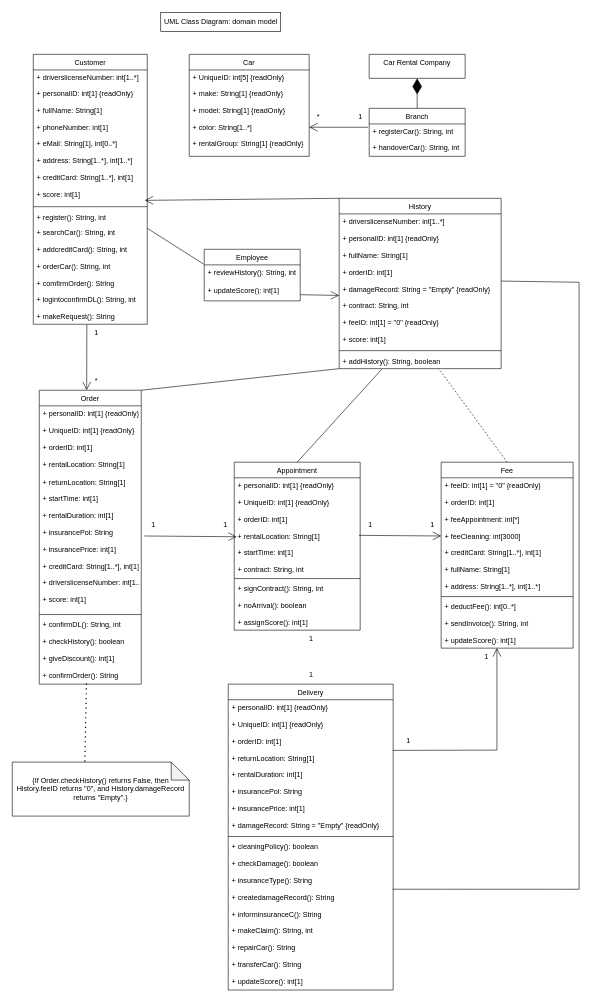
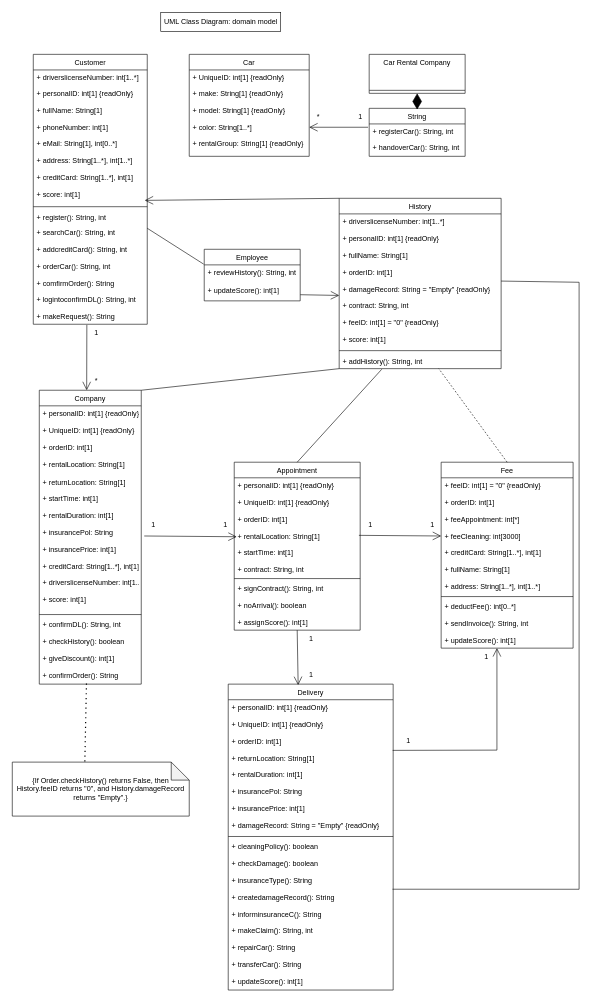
node "Car Rental Company": size 96x24 -> 96x39
node "+ UniqueID: int[5] {readOnly}": label "+ UniqueID: int[5] {readOnly}" -> "+ UniqueID: int[1] {readOnly}"
node "Branch": label "Branch" -> "String"
node "+ addHistory(): String, boolean": label "+ addHistory(): String, boolean" -> "+ addHistory(): String, int"
node "Order": label "Order" -> "Company"
edge "Appointment" -> "Delivery": added
